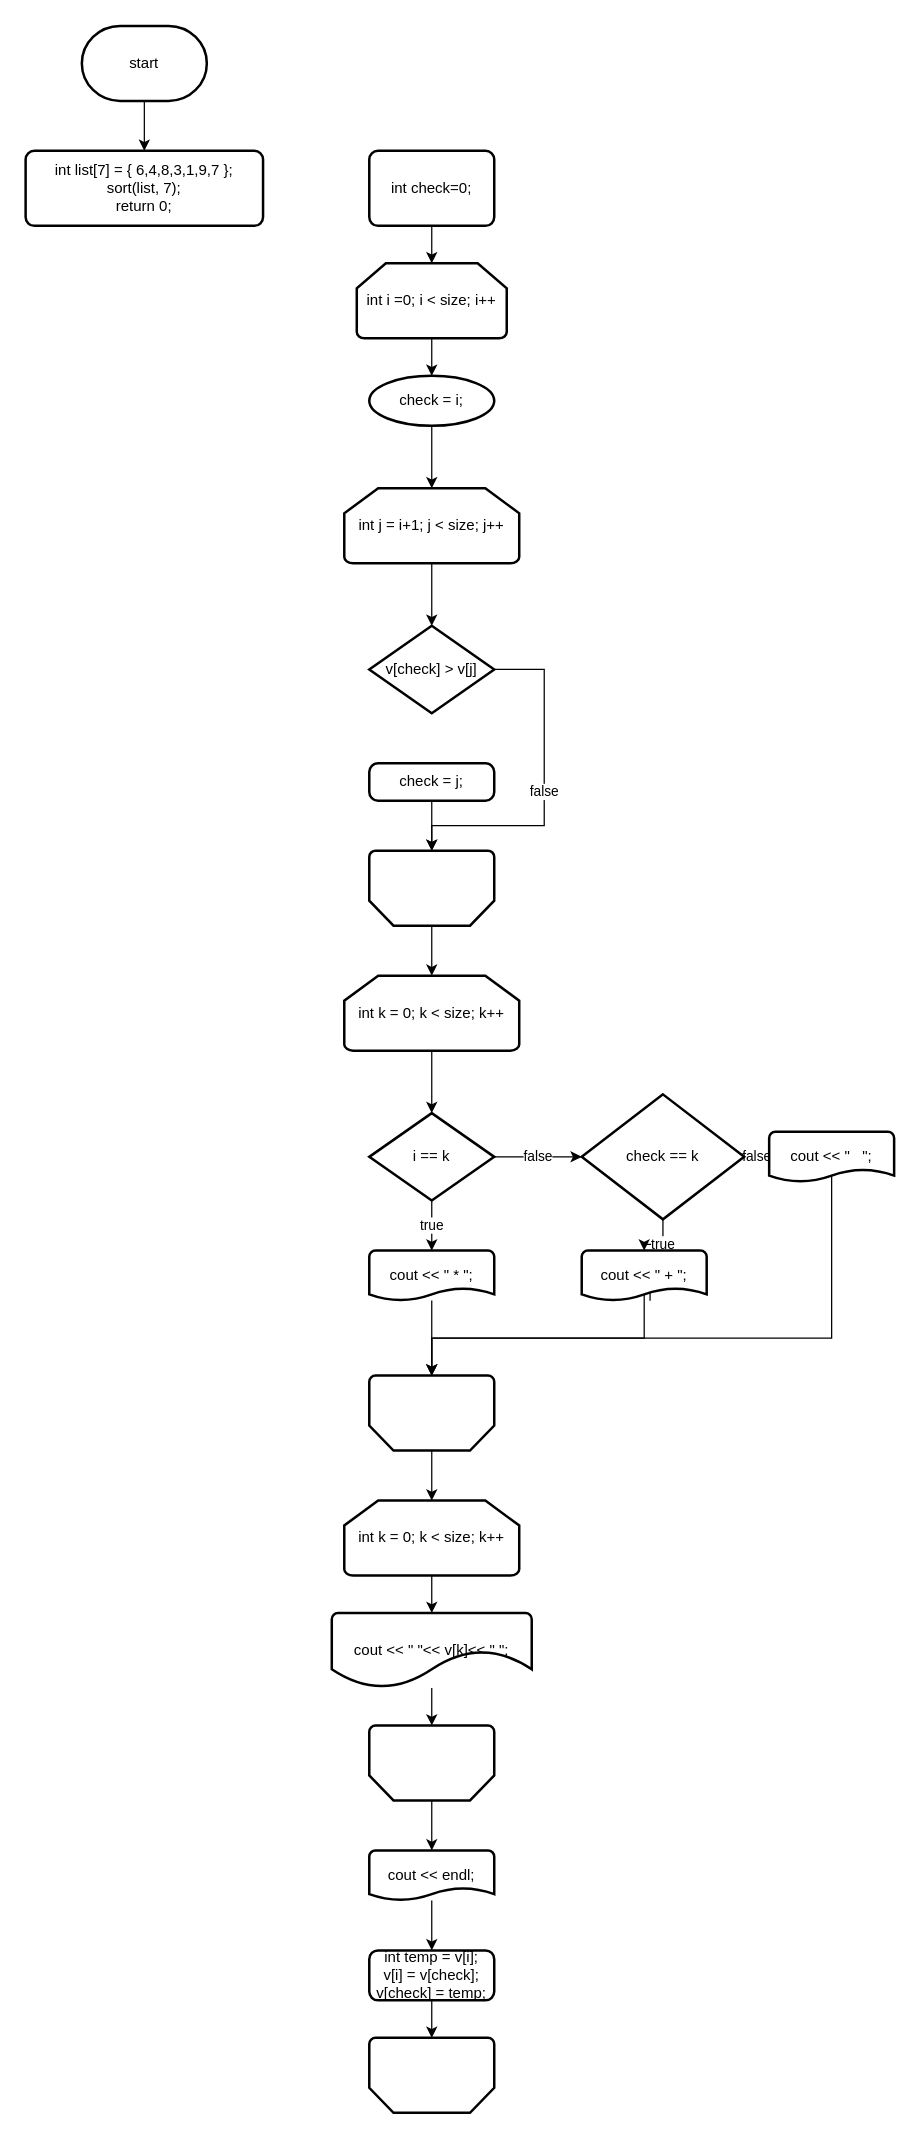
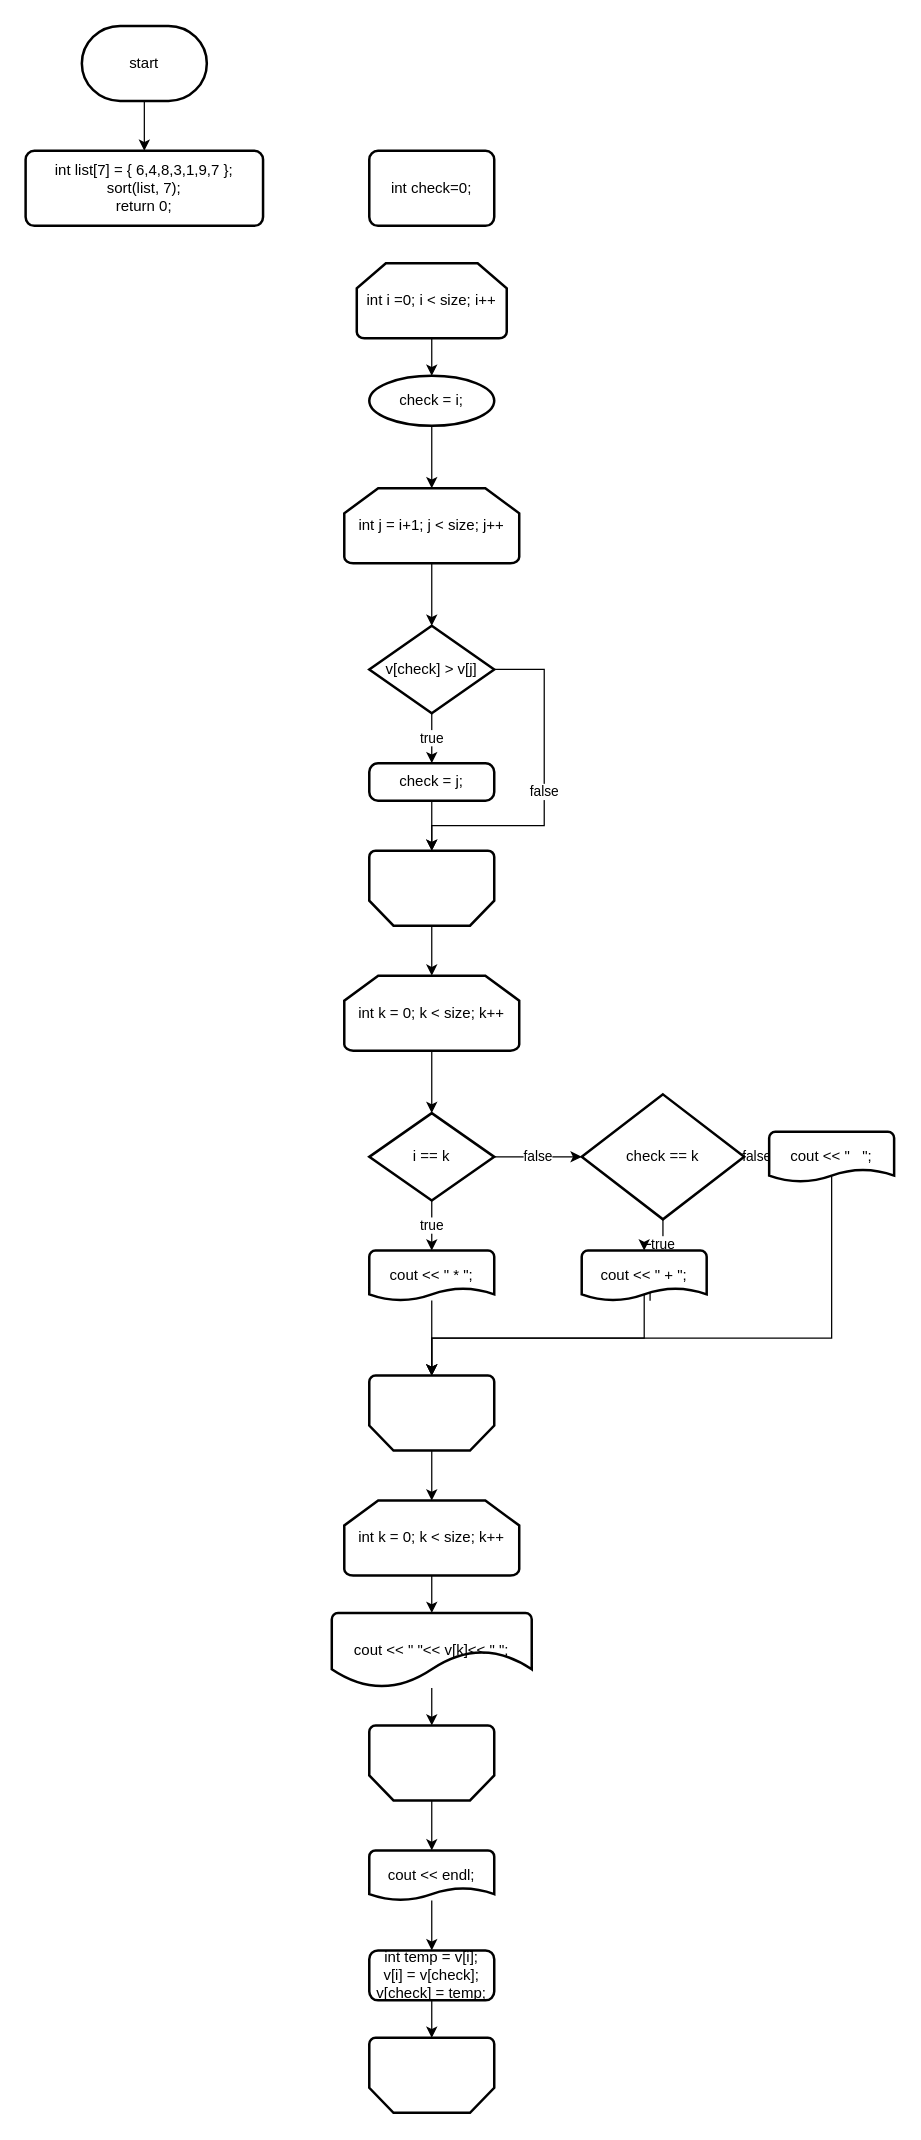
edge "int check=0;" -> "int i =0; i < size; i++": removed
edge "v[check] > v[j]" -> "check = j;": added, label "true"
